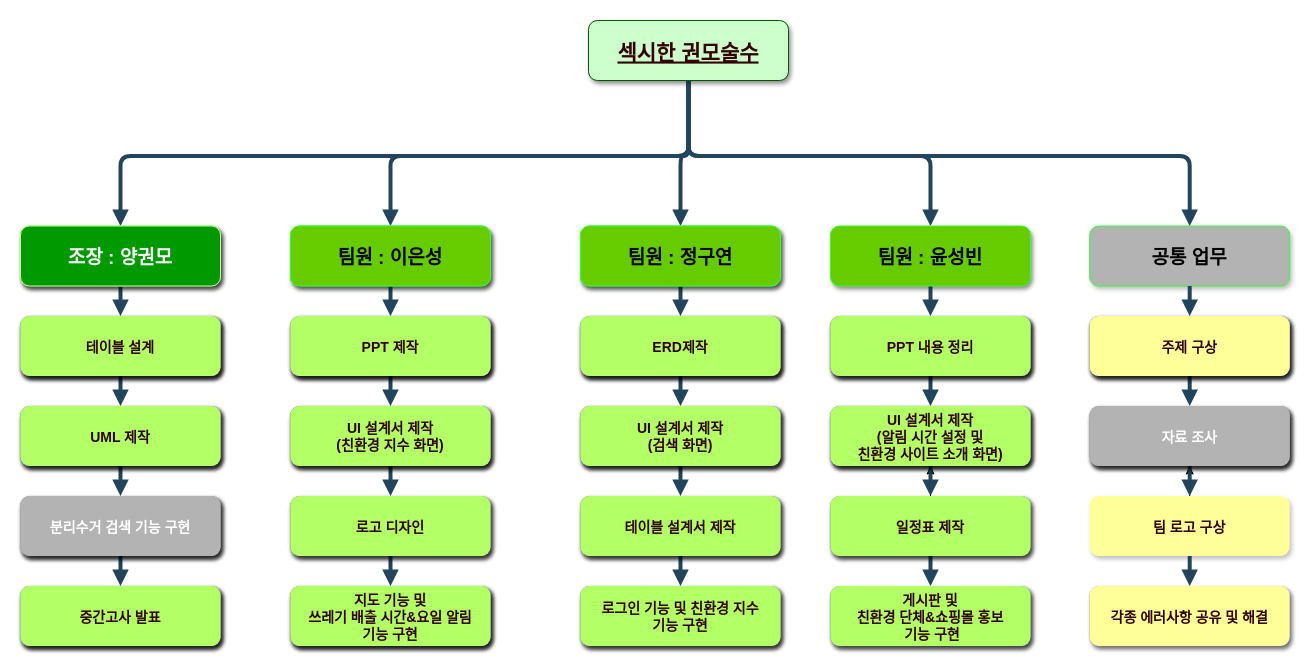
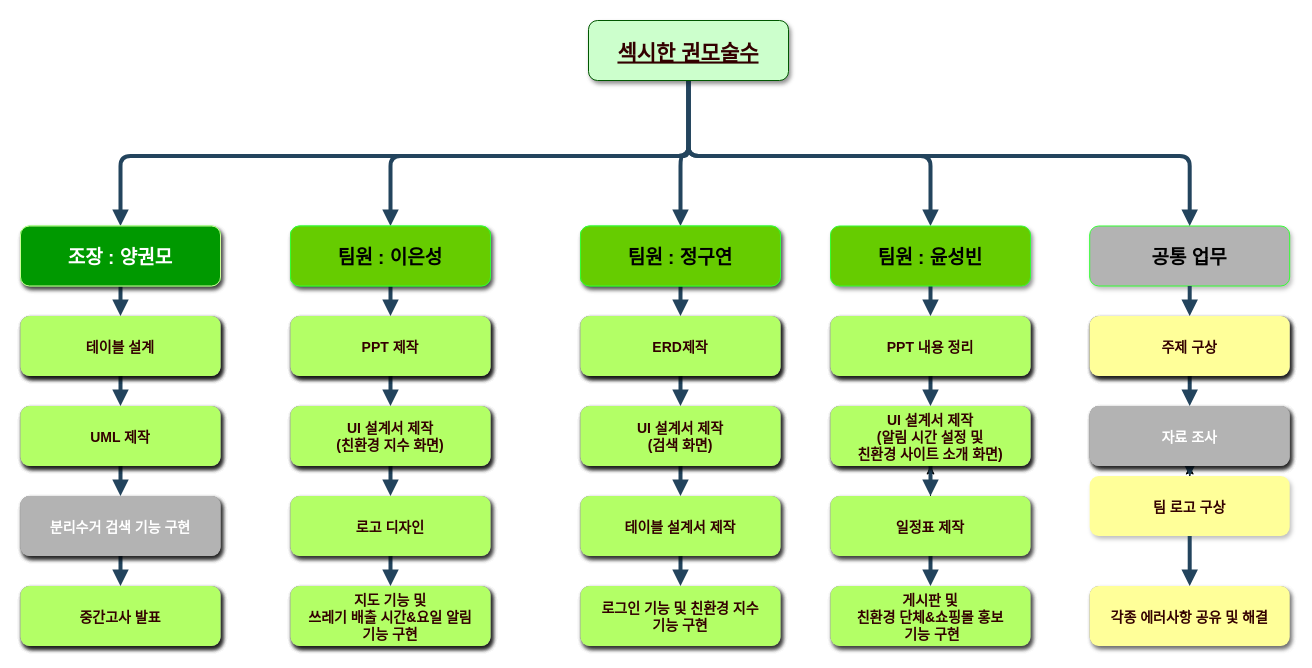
node "팀 로고 구상": moved (1190, 526) -> (1190, 506)
